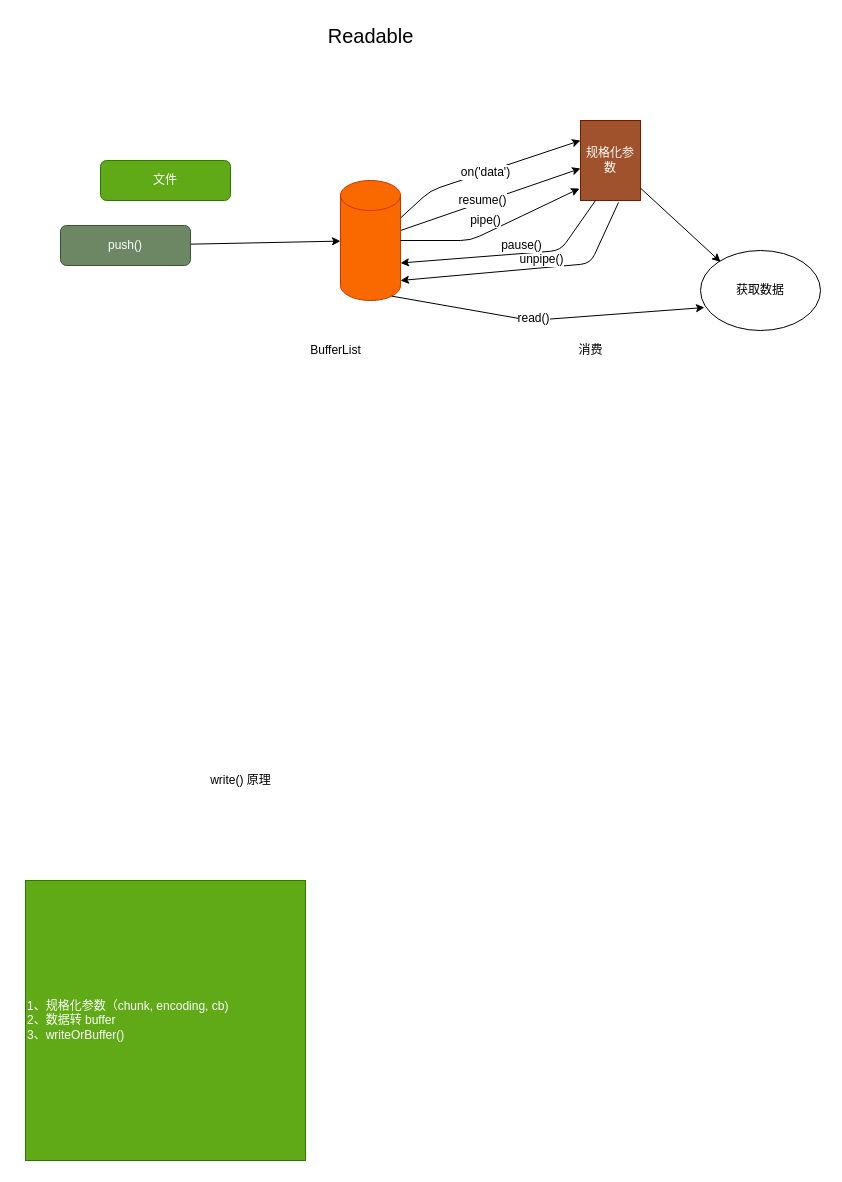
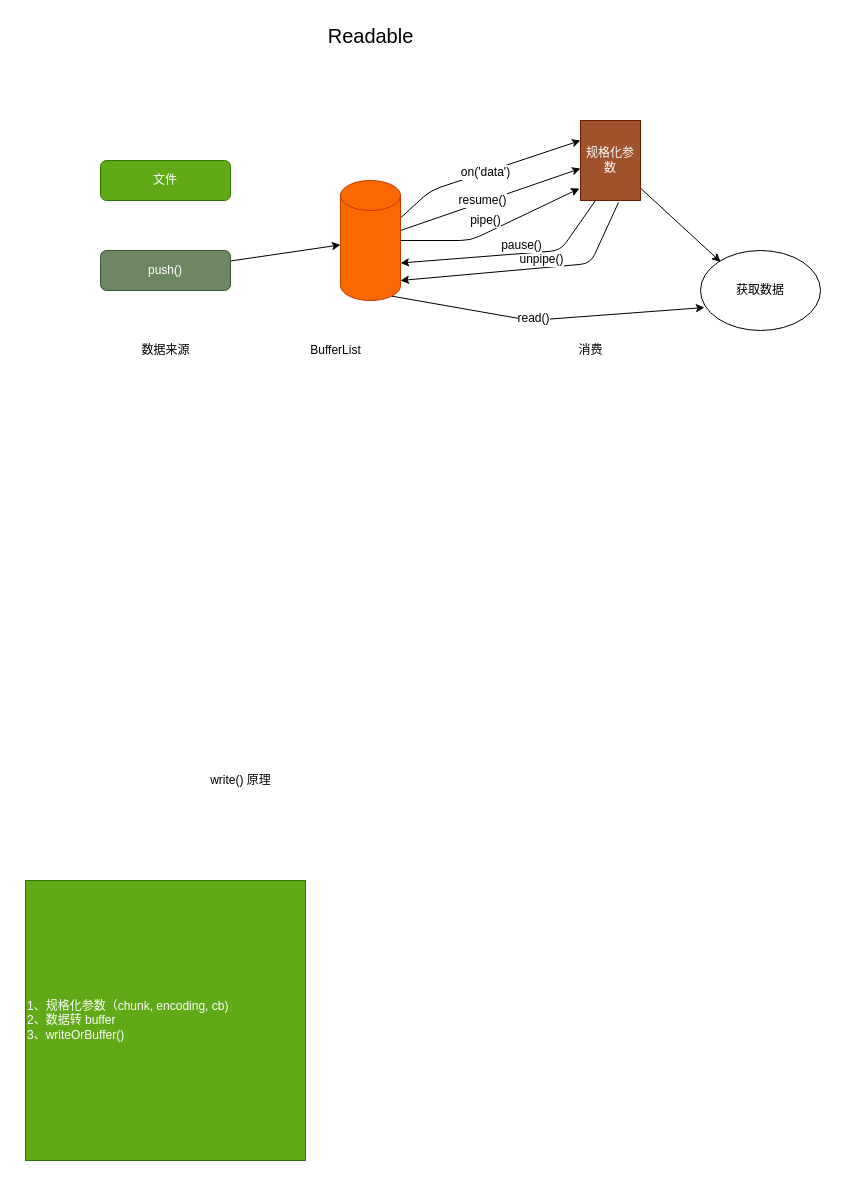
node "push()": moved (126, 246) -> (166, 271)
node "数据来源": added
